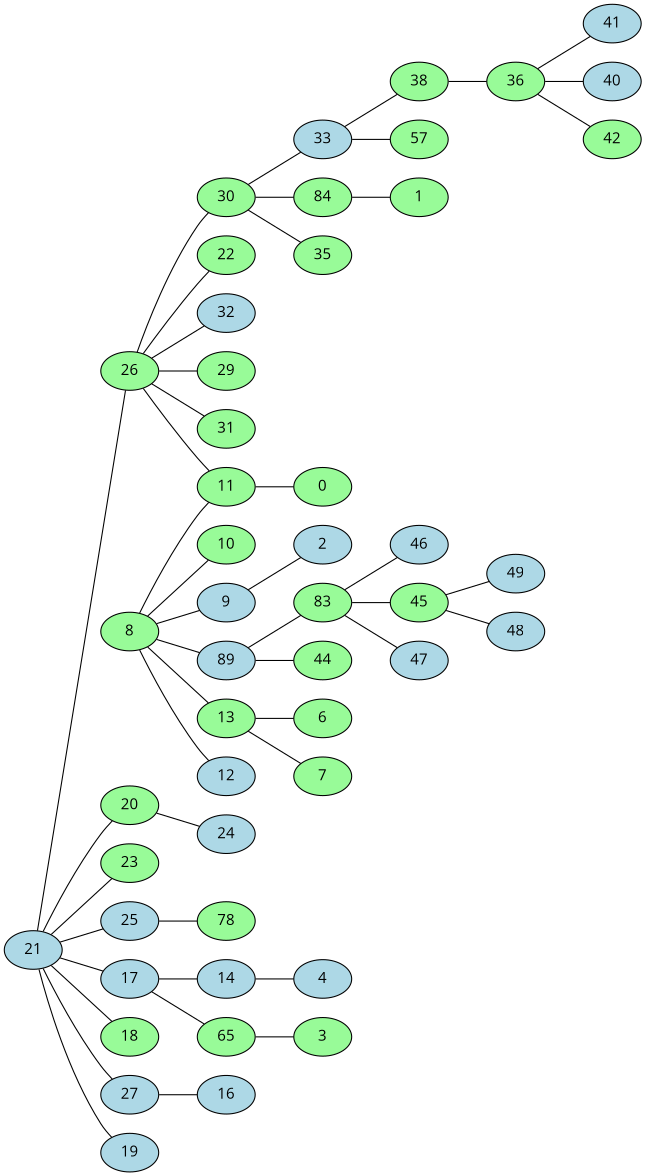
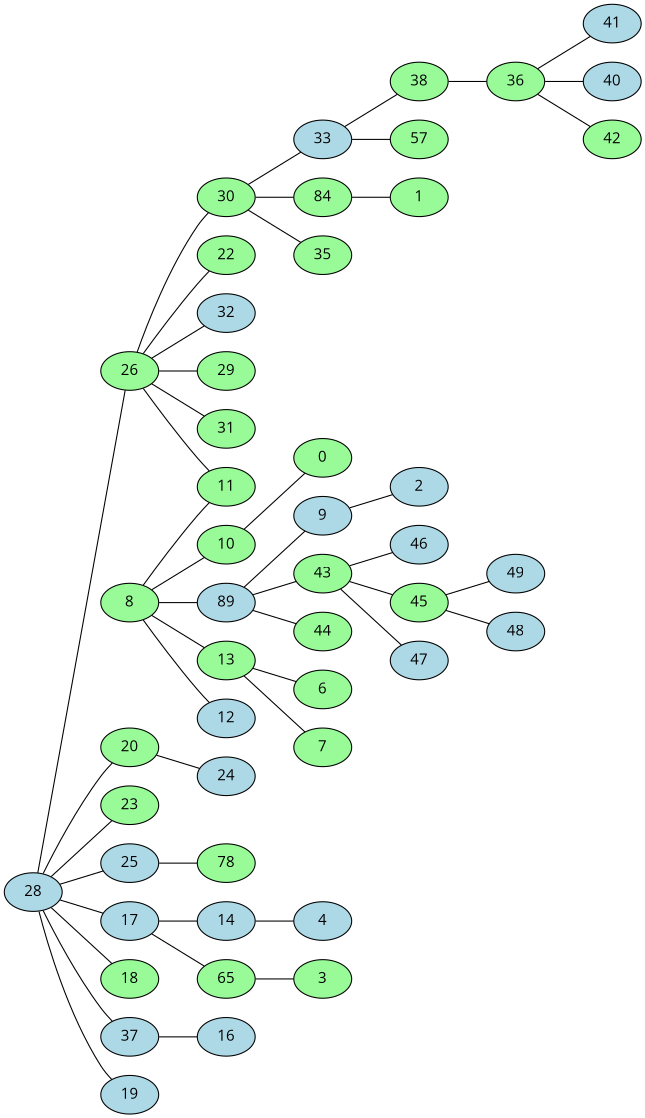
edge "11" -- "0": now "10" -- "0"
node "83": label "83" -> "43"
edge "9" -- "8": now "9" -- "89"
node "21": label "21" -> "28"
node "27": label "27" -> "37"
